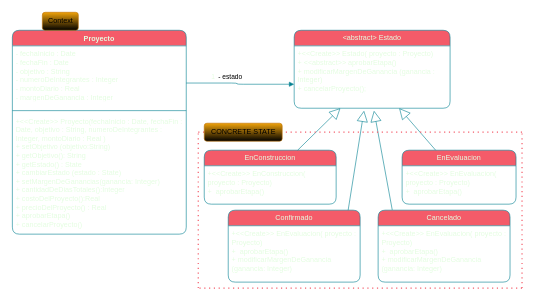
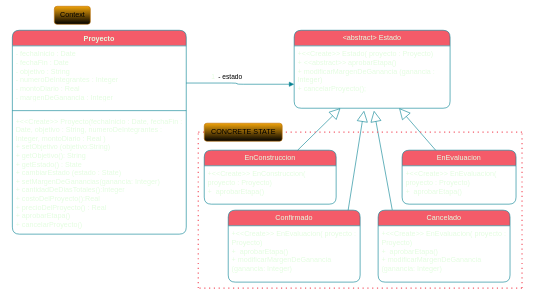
node "Context": moved (60, 21) -> (72, 15)
